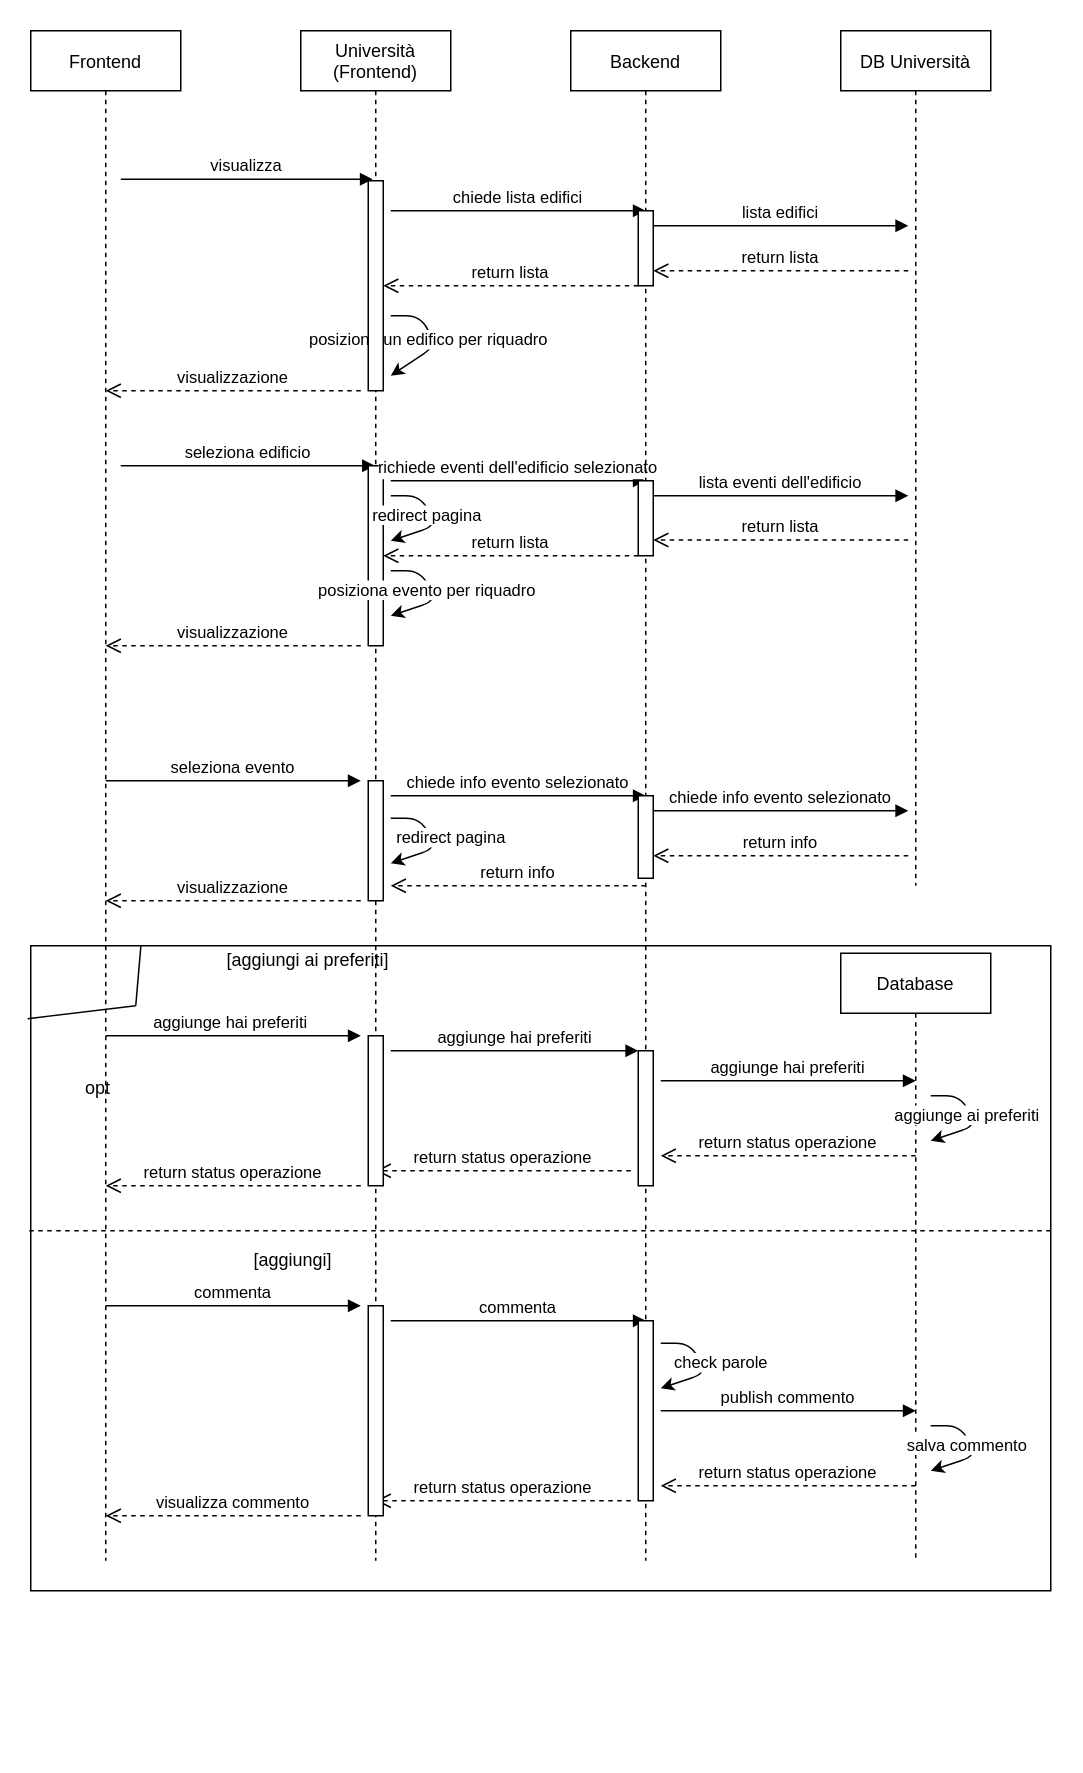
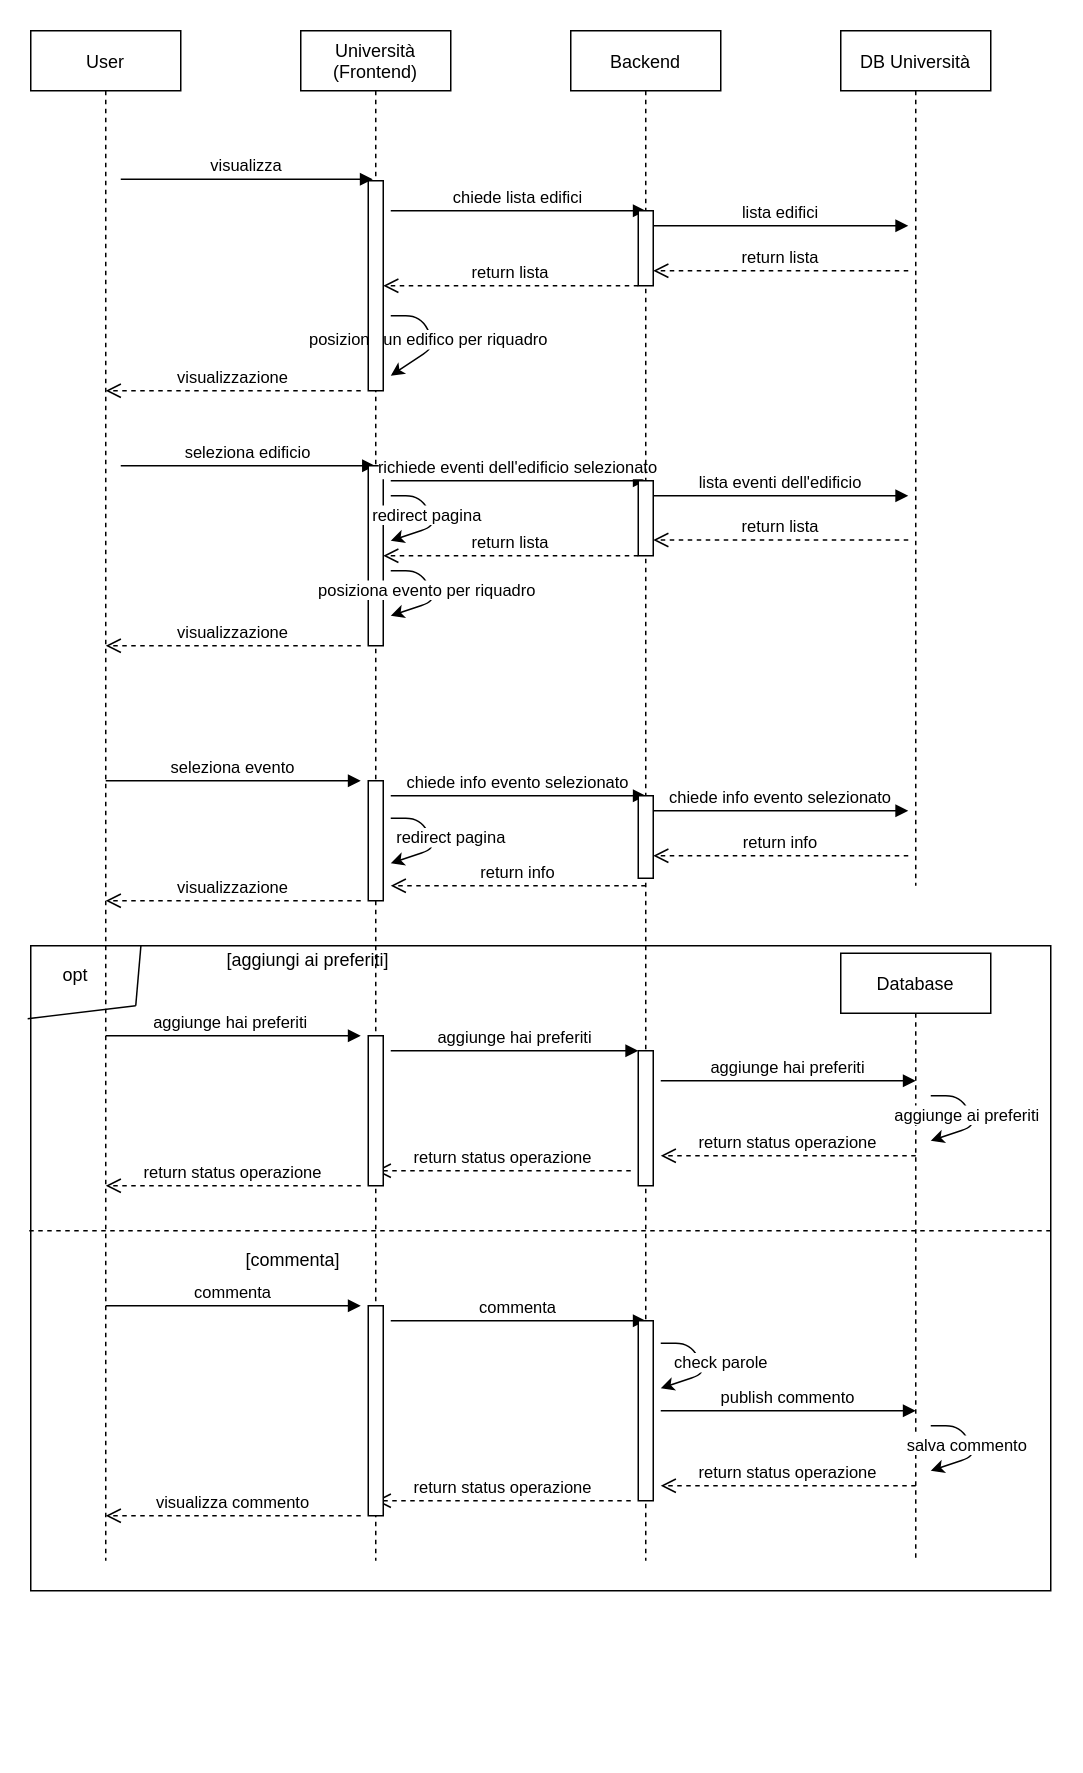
node "Frontend": label "Frontend" -> "User"
node "opt": moved (98, 1088) -> (76, 976)
node "[aggiungi]": label "[aggiungi]" -> "[commenta]"
